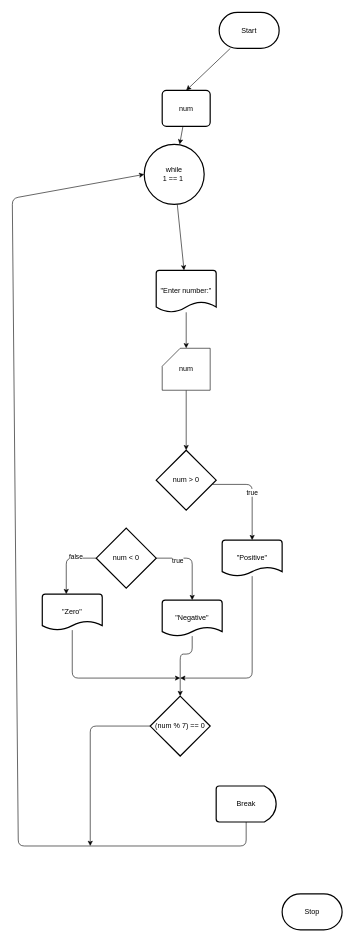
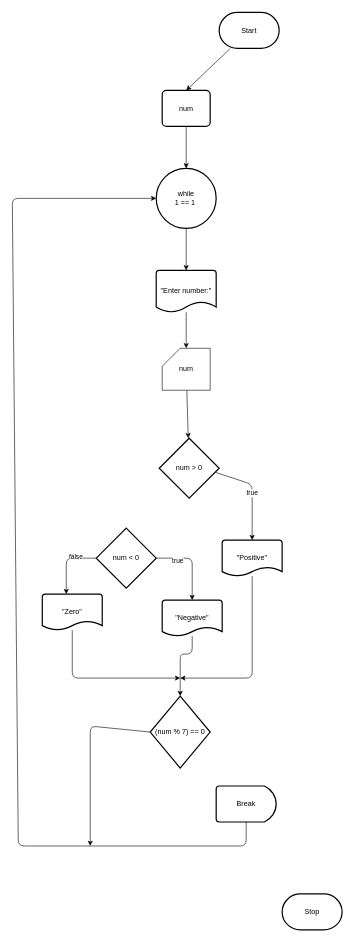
node "while 1 == 1": moved (174, 174) -> (186, 198)
node "num > 0": moved (186, 480) -> (189, 468)
node "(num % 7) == 0": size 60x60 -> 60x72
